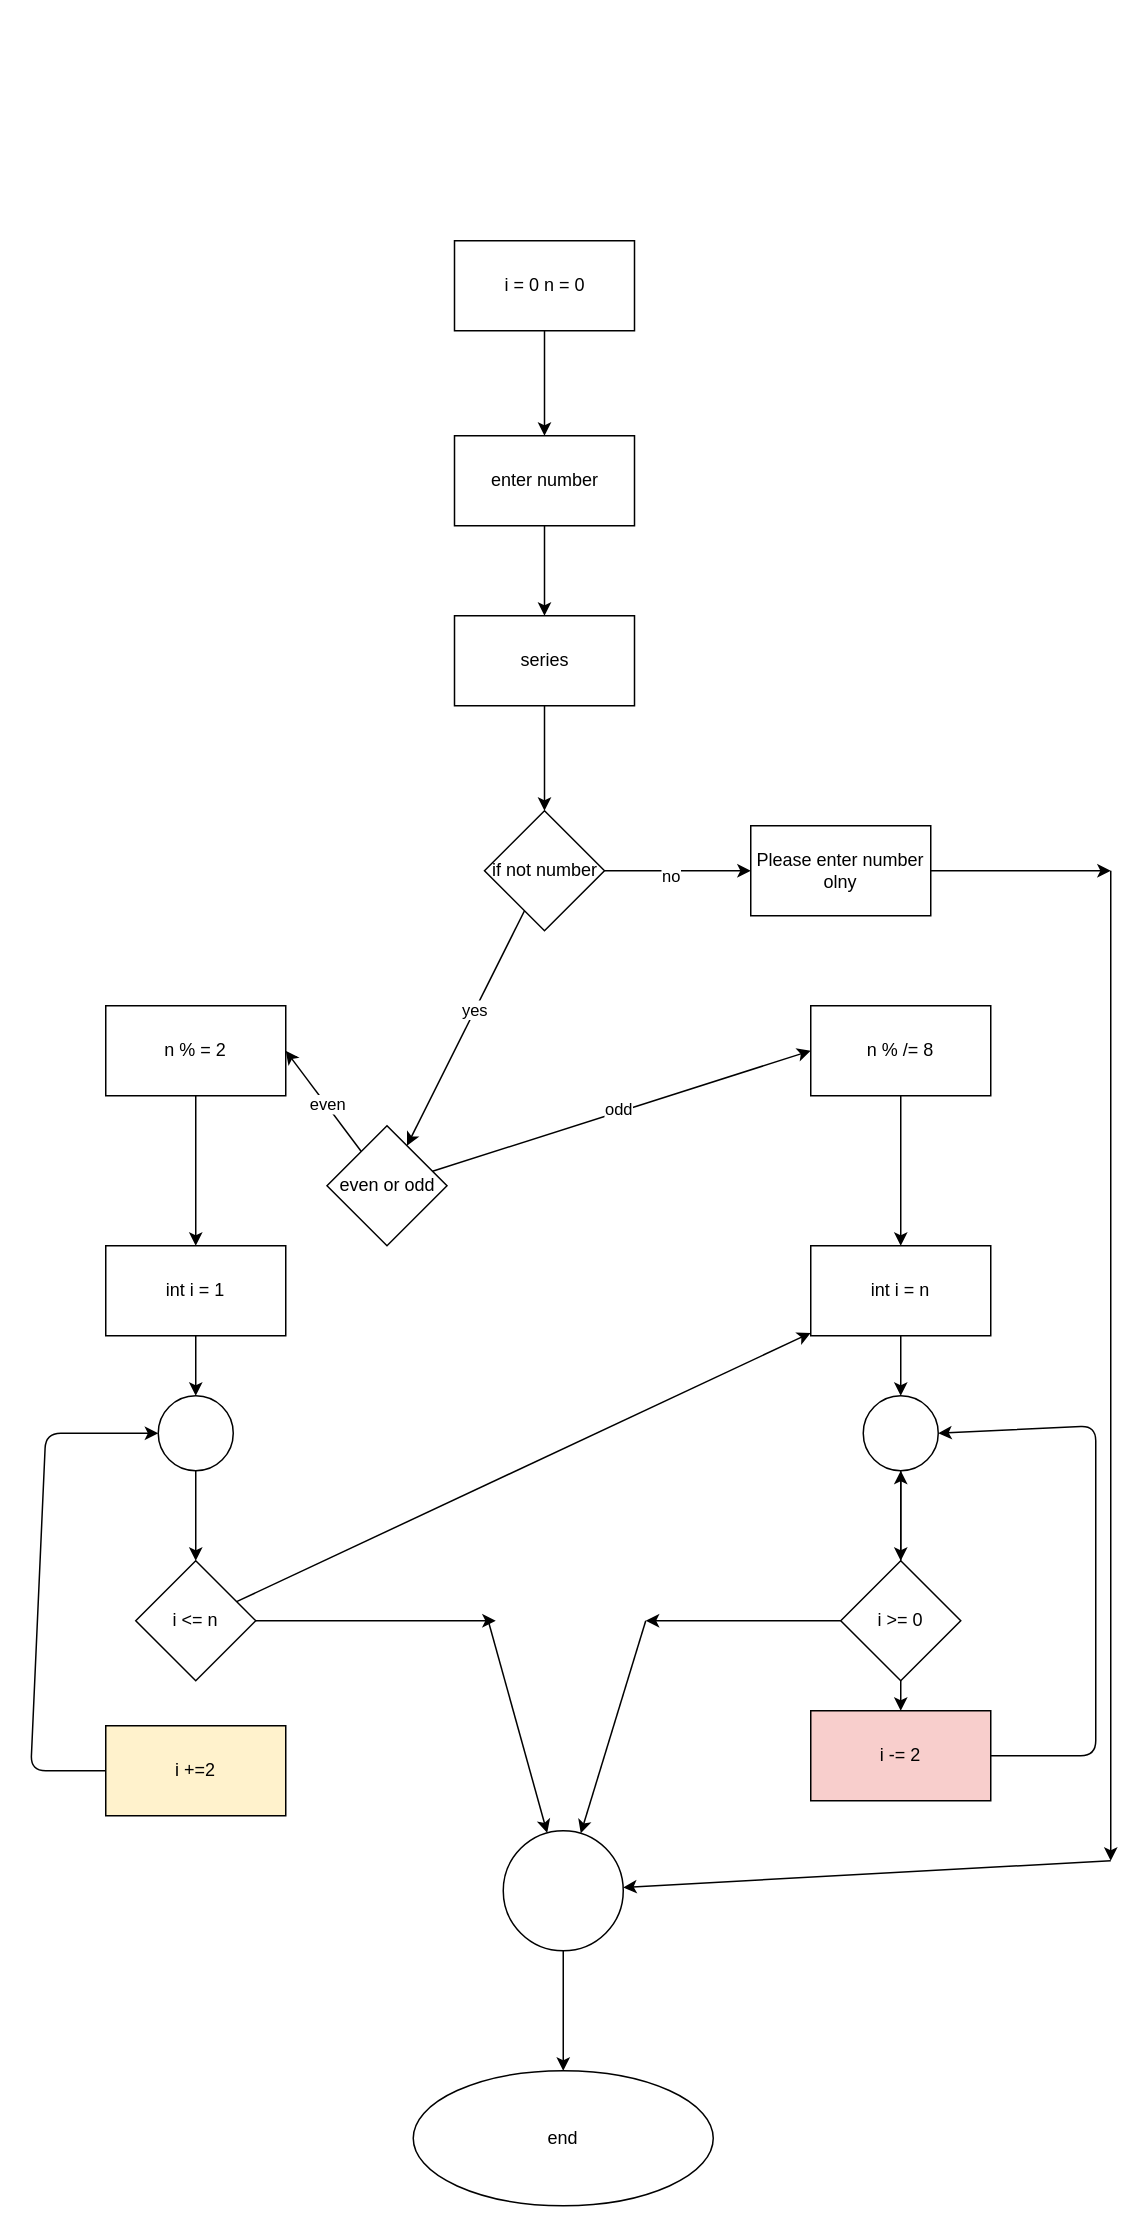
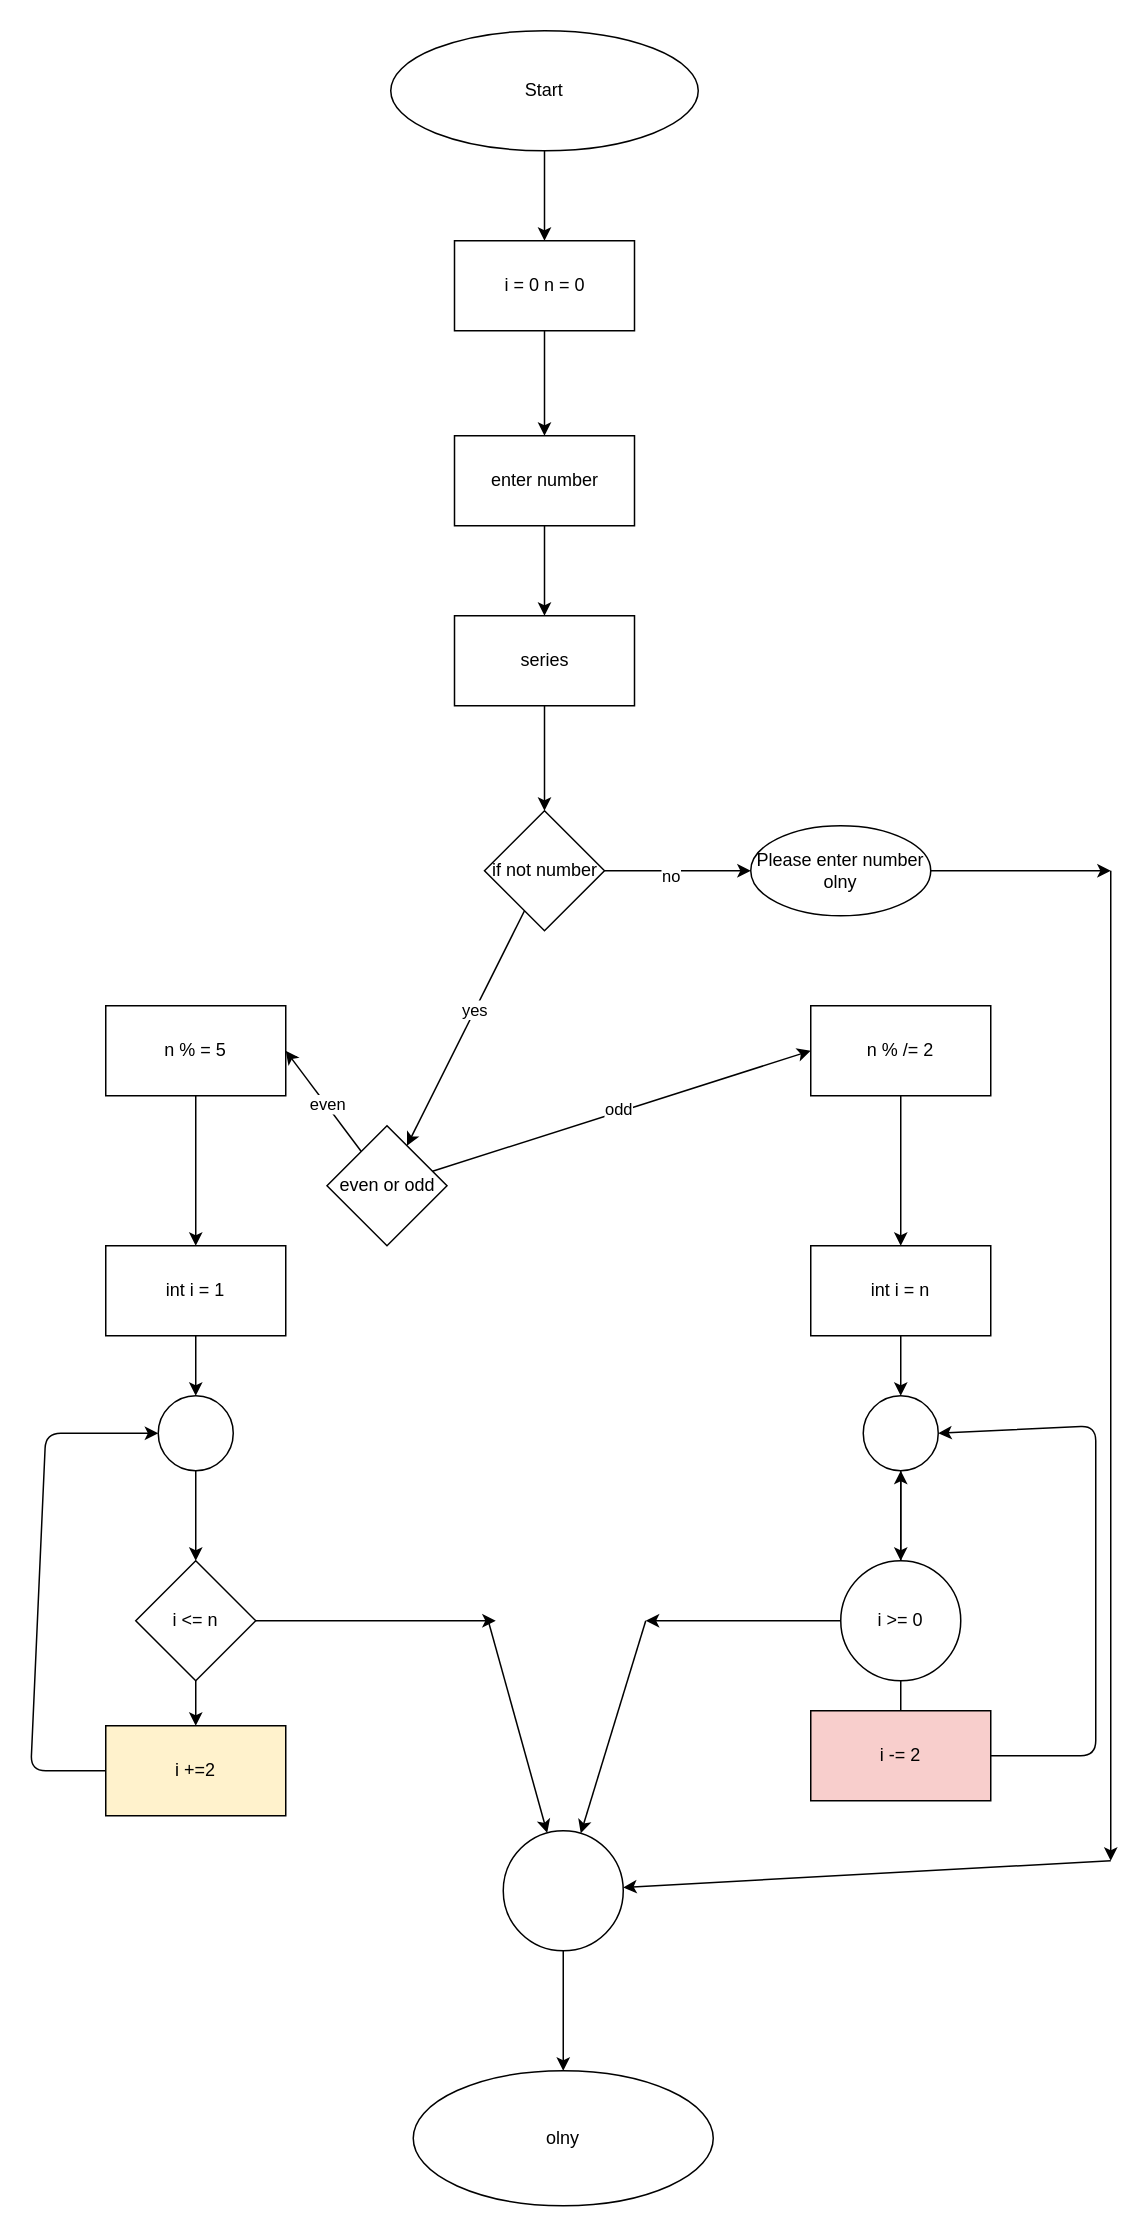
node "Start": added
edge "Start" -> "i = 0 n = 0": added
node "Please enter number olny": shape rectangle -> ellipse
node "n % = 2": label "n % = 2" -> "n % = 5"
node "n % /= 8": label "n % /= 8" -> "n % /= 2"
edge "i <= n" -> "int i = n": now "i <= n" -> "i +=2"
node "i >= 0": shape diamond -> ellipse
edge "i >= 0" -> "i -= 2": arrowhead classic -> none
node "end": label "end" -> "olny"
